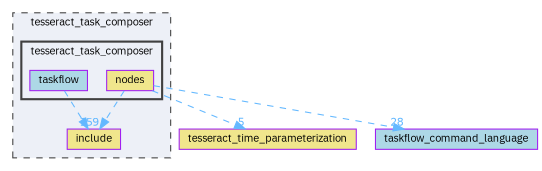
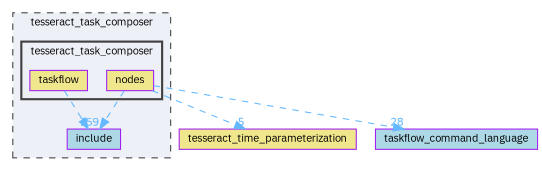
node "taskflow": fillcolor lightblue -> khaki
node "include": fillcolor khaki -> lightblue
